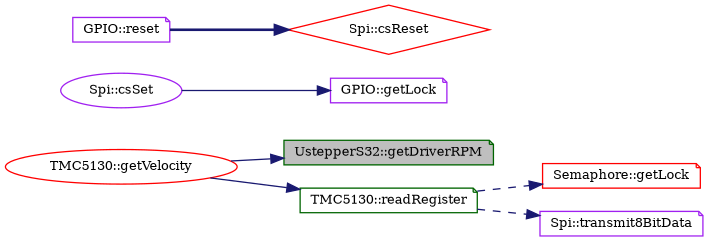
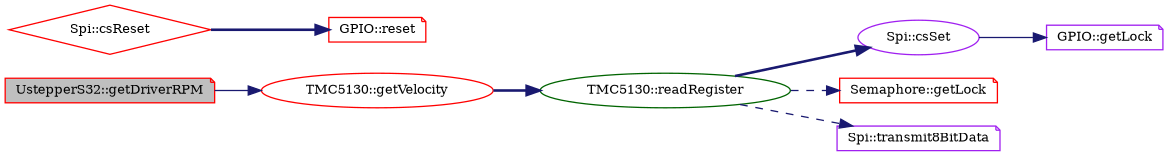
node "GPIO::reset": color purple -> red
edge "GPIO::reset" -> "Spi::csReset": reversed
edge "TMC5130::readRegister" -> "Spi::csSet": added
node "UstepperS32::getDriverRPM": color darkgreen -> red
edge "TMC5130::getVelocity" -> "UstepperS32::getDriverRPM": reversed
edge "TMC5130::getVelocity" -> "TMC5130::readRegister": style solid -> bold
node "TMC5130::readRegister": shape note -> ellipse
